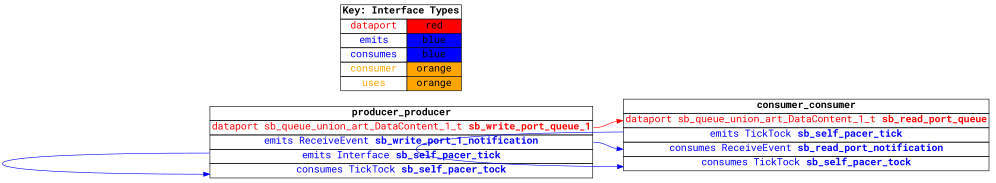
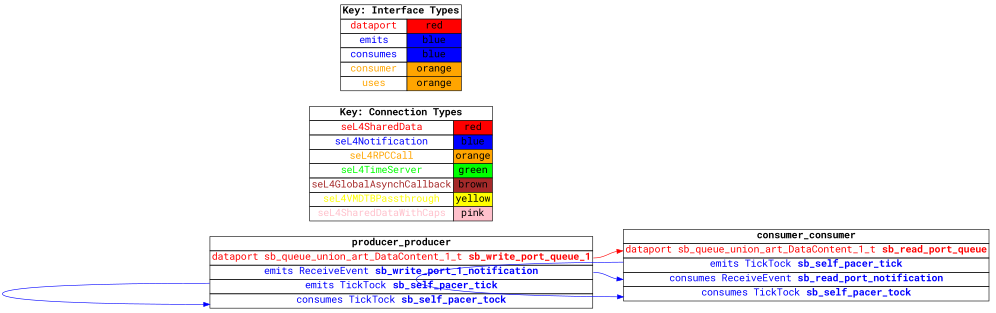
node "producer_producer": text "emits Interface" -> "emits TickTock"
node "Key: Connection Types": added
